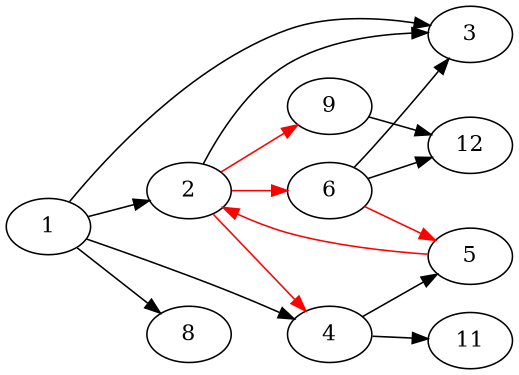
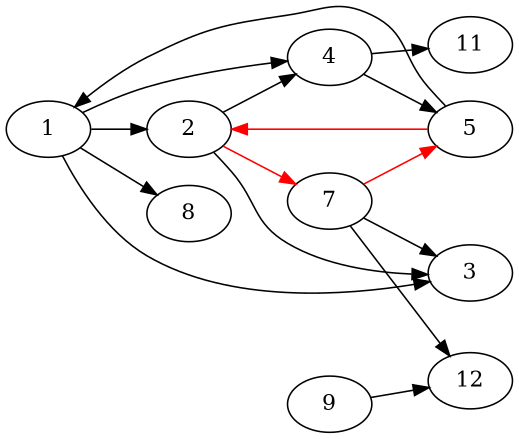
edge "5" -> "1": added
edge "2" -> "9": removed
node "6": label "6" -> "7"
edge "2" -> "4": color red -> black
